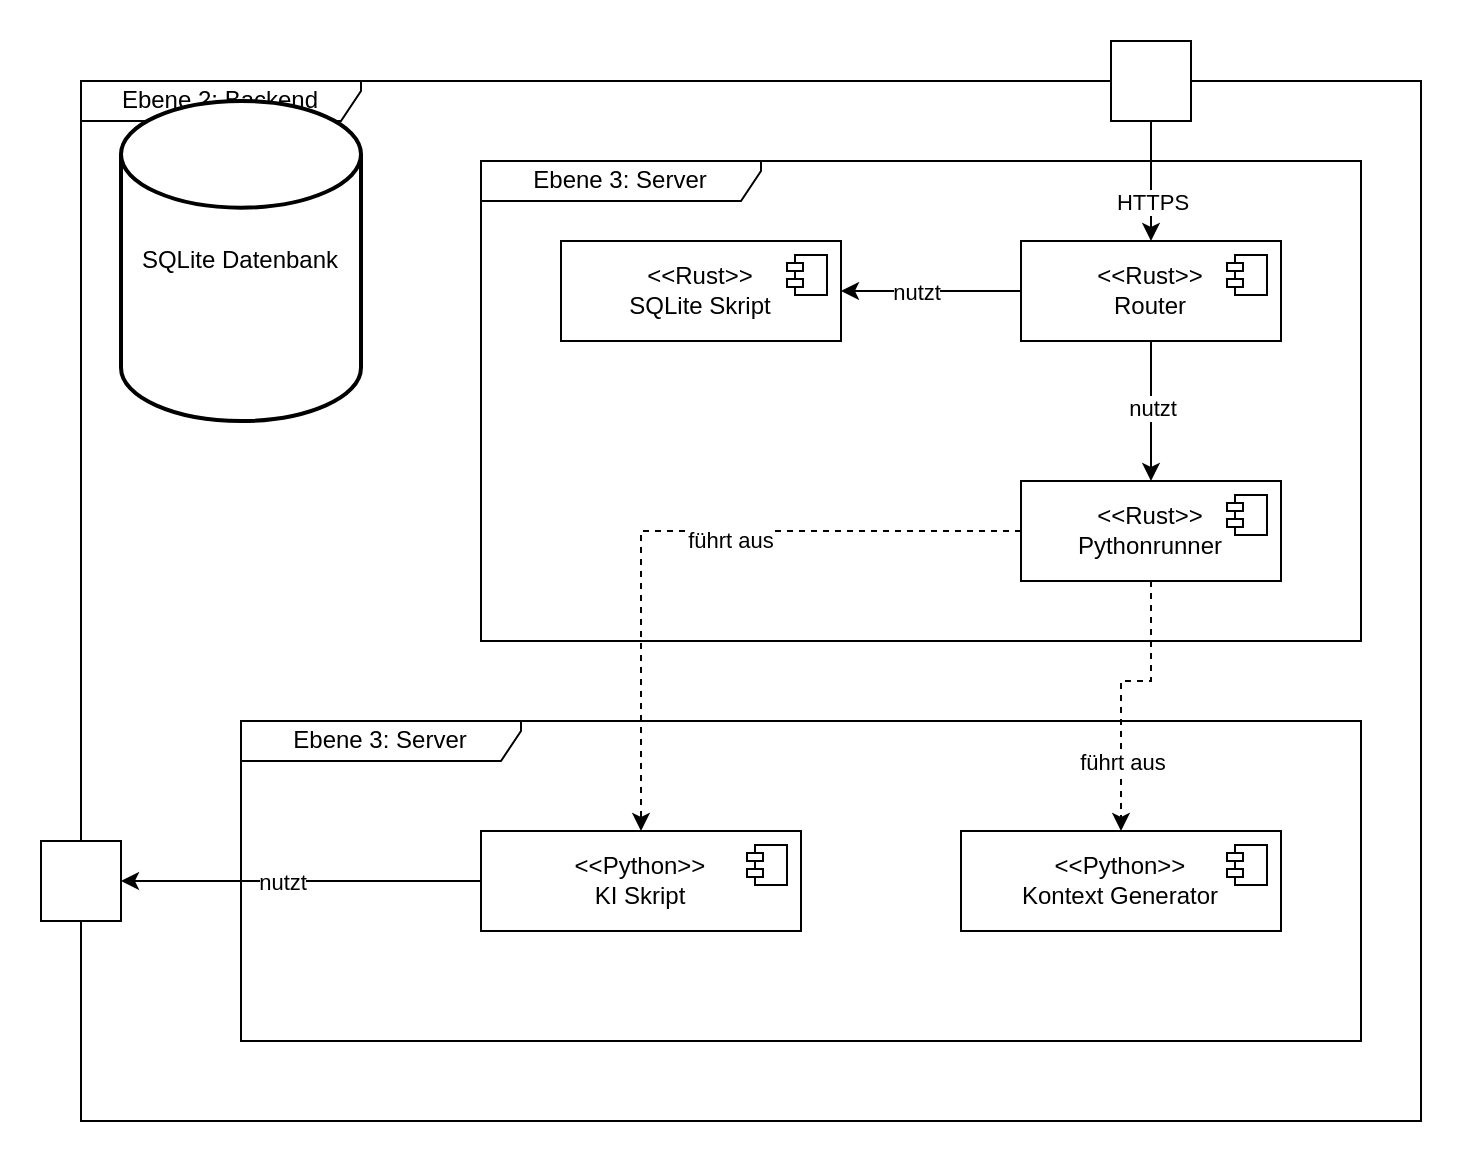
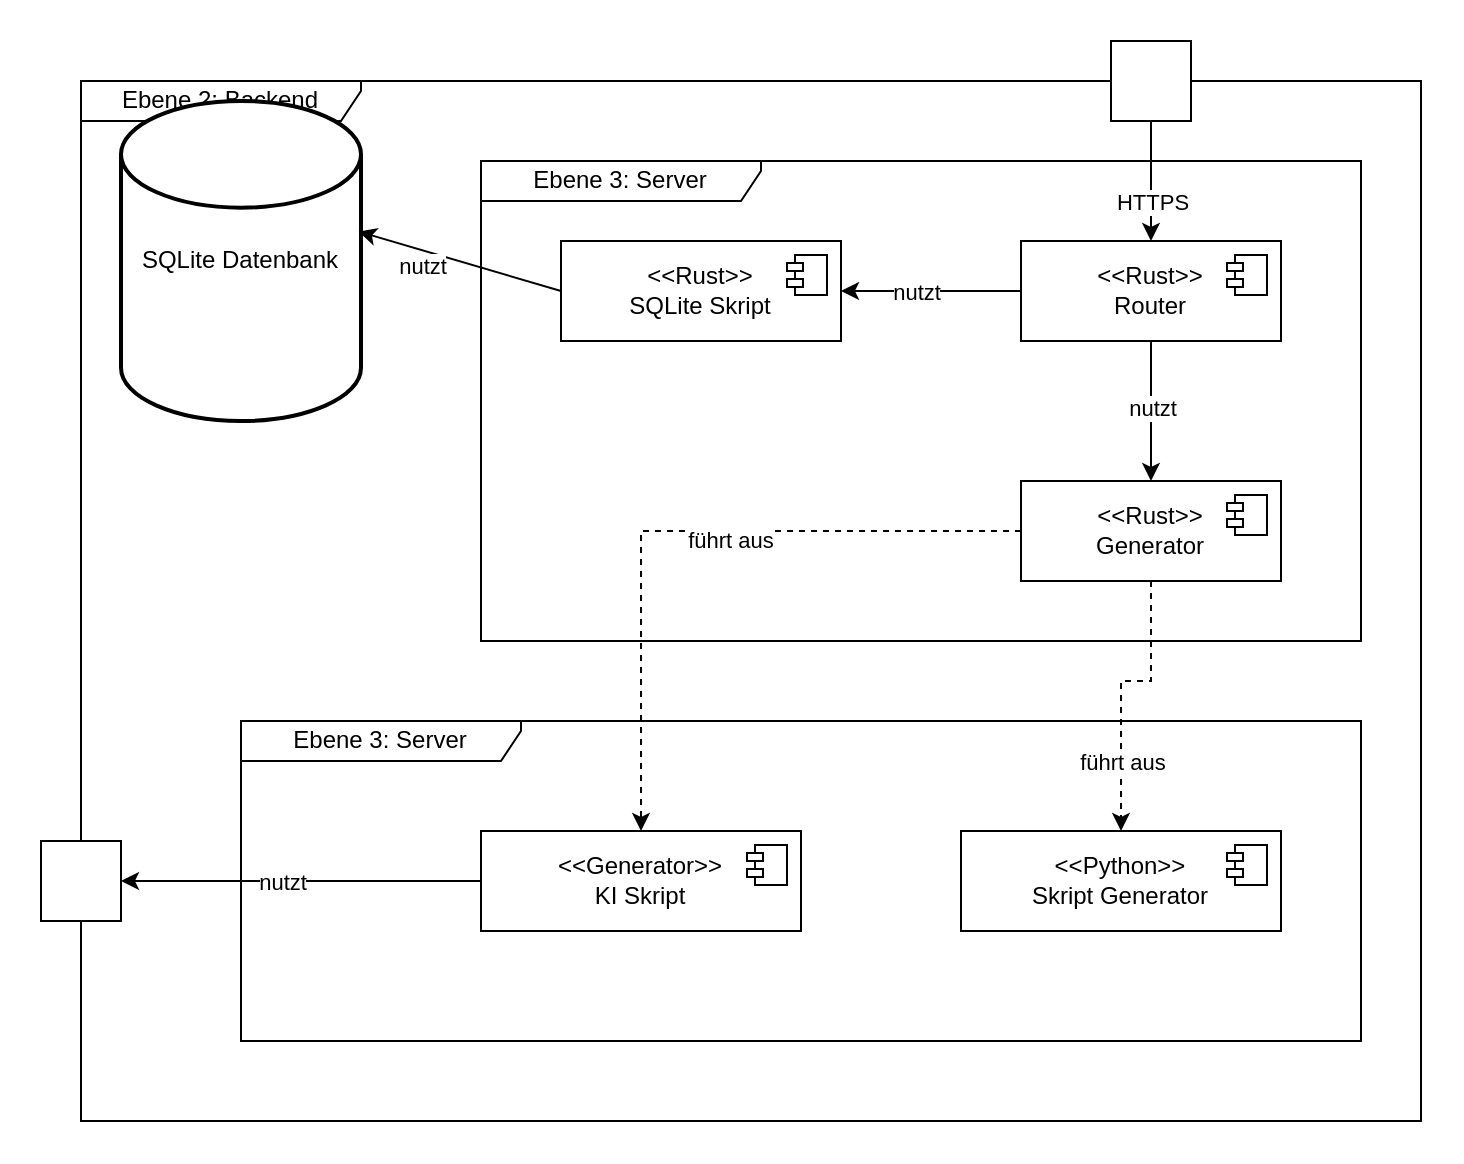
edge "<<Rust>> SQLite Skript" -> "SQLite Datenbank": added, label "nutzt"
node "<<Rust>> Pythonrunner": label "<<Rust>> Pythonrunner" -> "<<Rust>> Generator"
node "<<Python>> KI Skript": label "<<Python>> KI Skript" -> "<<Generator>> KI Skript"
node "<<Python>> Kontext Generator": label "<<Python>> Kontext Generator" -> "<<Python>> Skript Generator"
